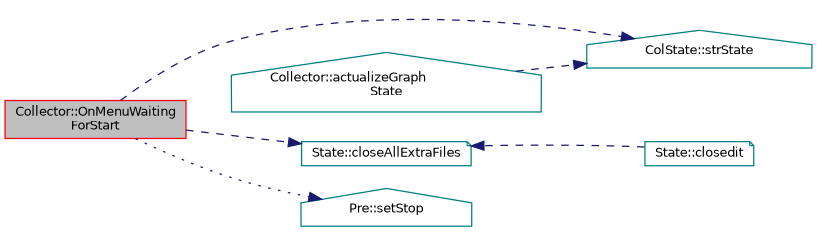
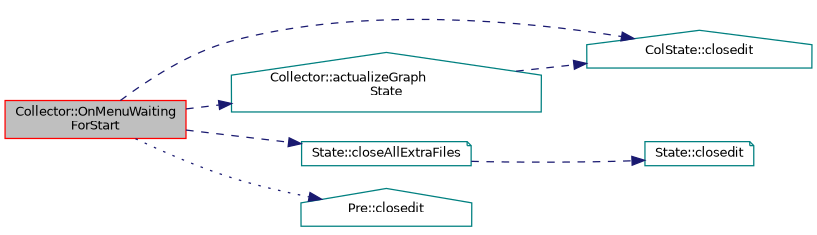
node "ColState::strState": label "ColState::strState" -> "ColState::closedit"
edge "Collector::OnMenuWaiting ForStart" -> "Collector::actualizeGraph State": added
edge "State::closedit" -> "State::closeAllExtraFiles": reversed
node "Pre::setStop": label "Pre::setStop" -> "Pre::closedit"
